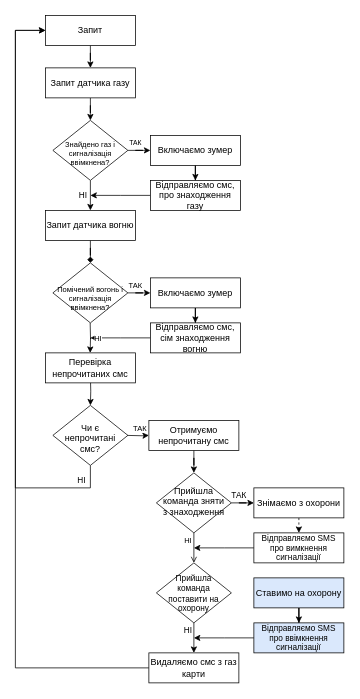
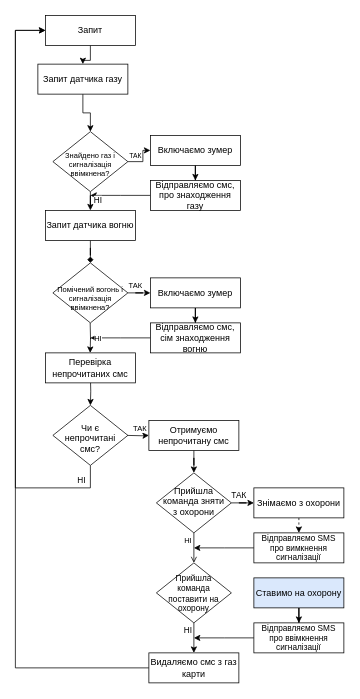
node "Запит датчика газу": moved (90, 83) -> (83, 79)
node "Знайдено газ і сигналізація ввімкнена?": moved (90, 150) -> (90, 162)
node "Прийшла команда зняти з знаходження": label "Прийшла команда зняти з знаходження" -> "Прийшла команда зняти з охорони"
node "Відправляємо SMS про ввімкнення сигналізації": fillcolor #dae8fc -> #ffffff
